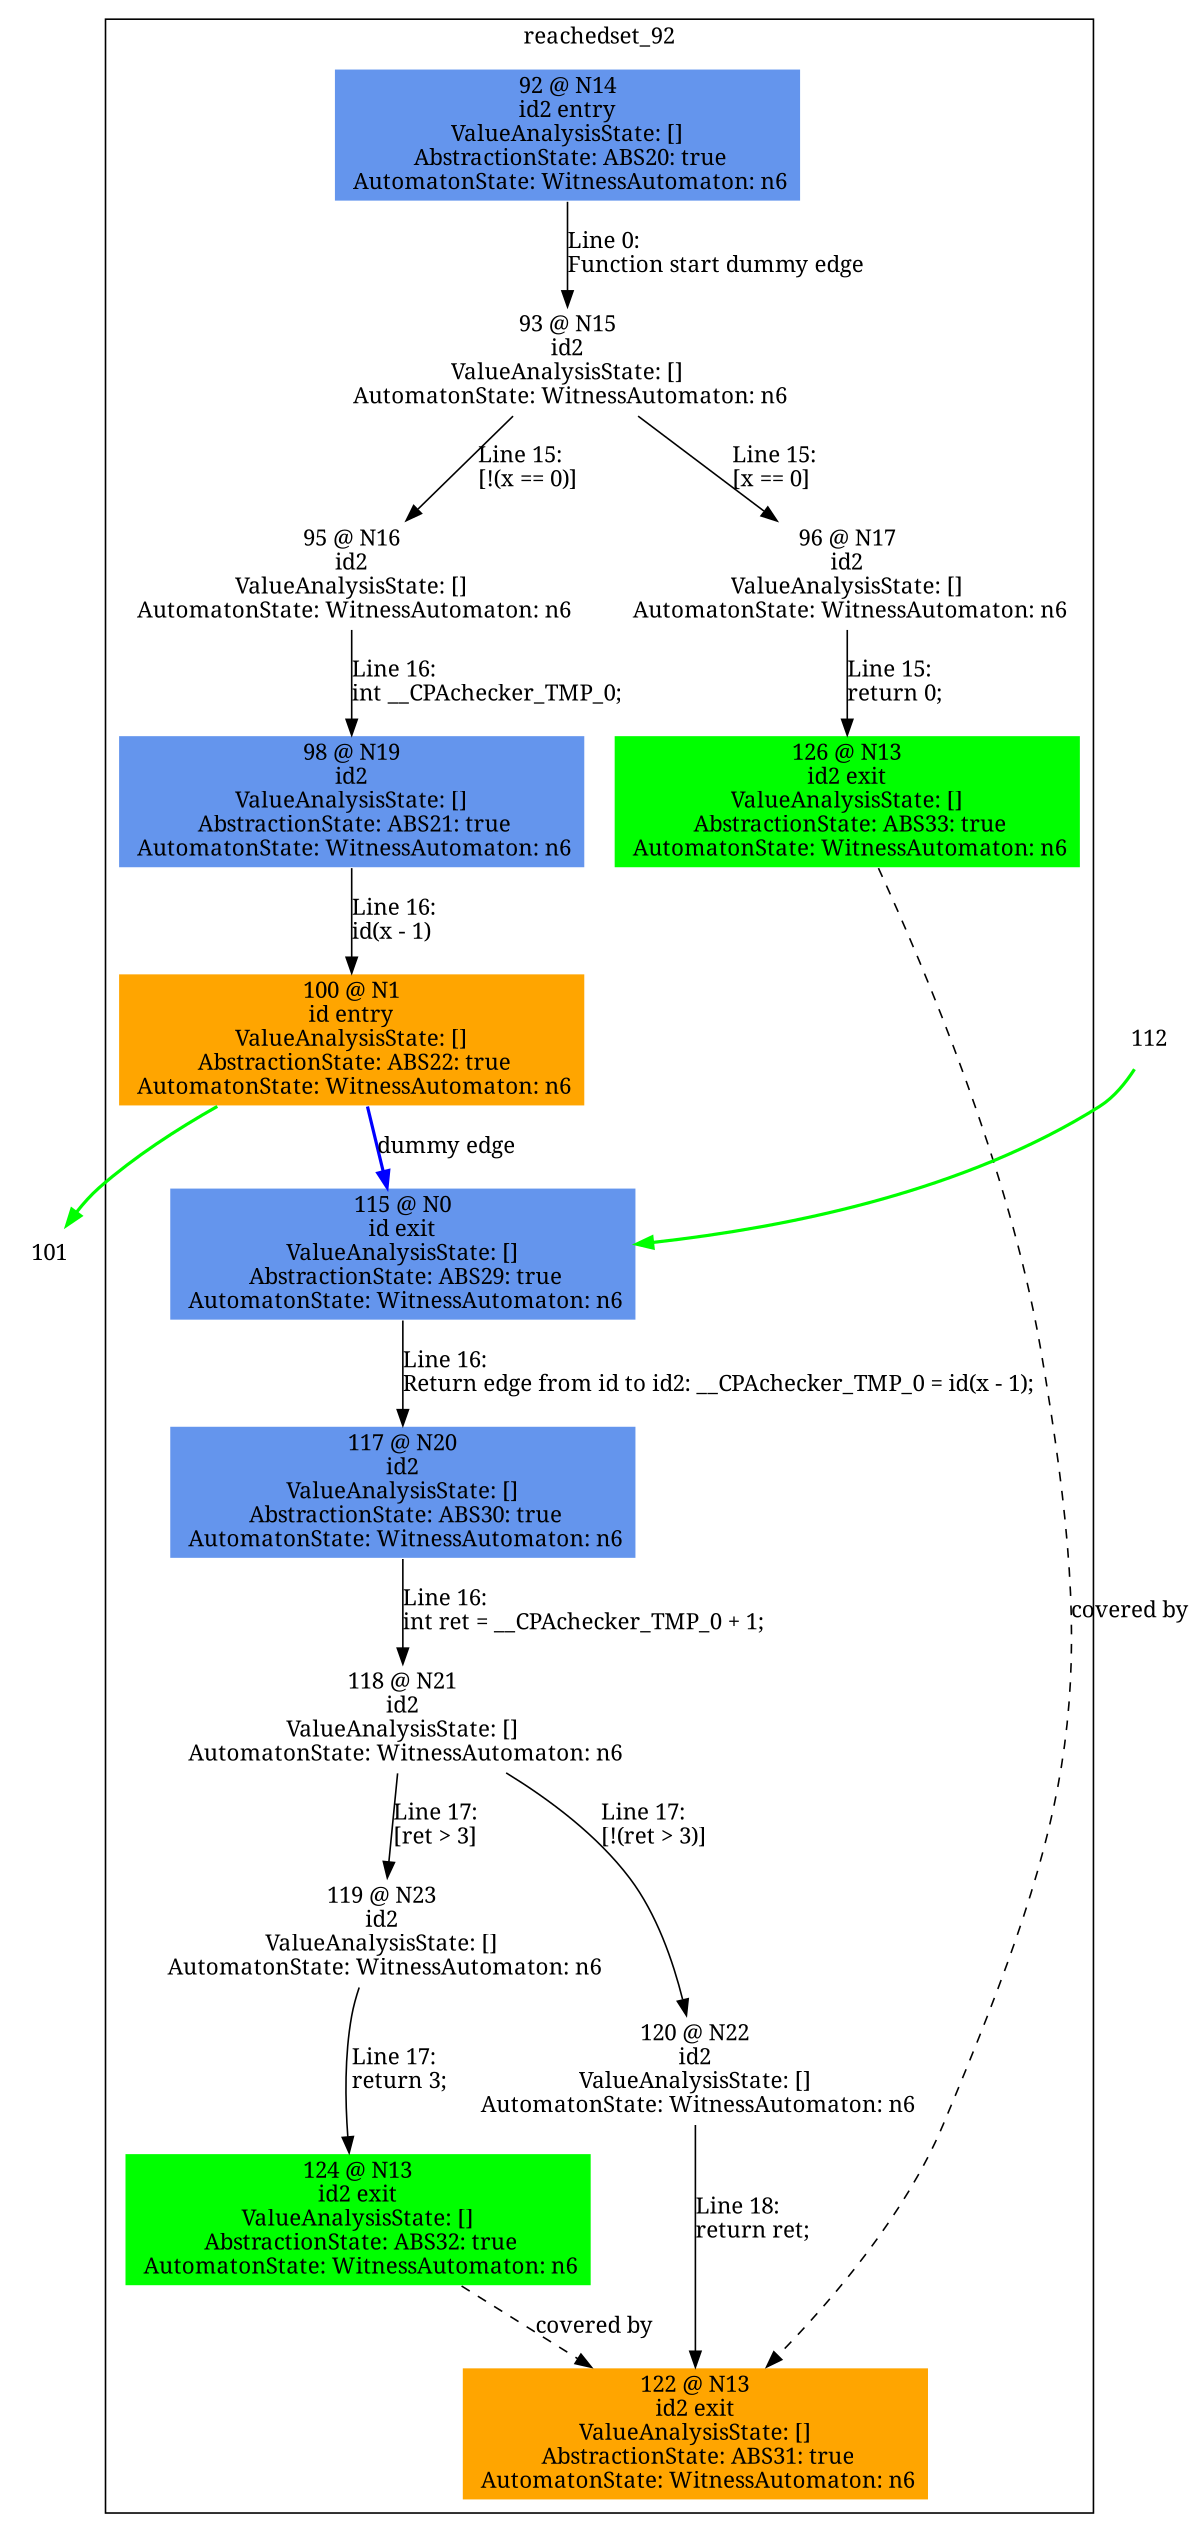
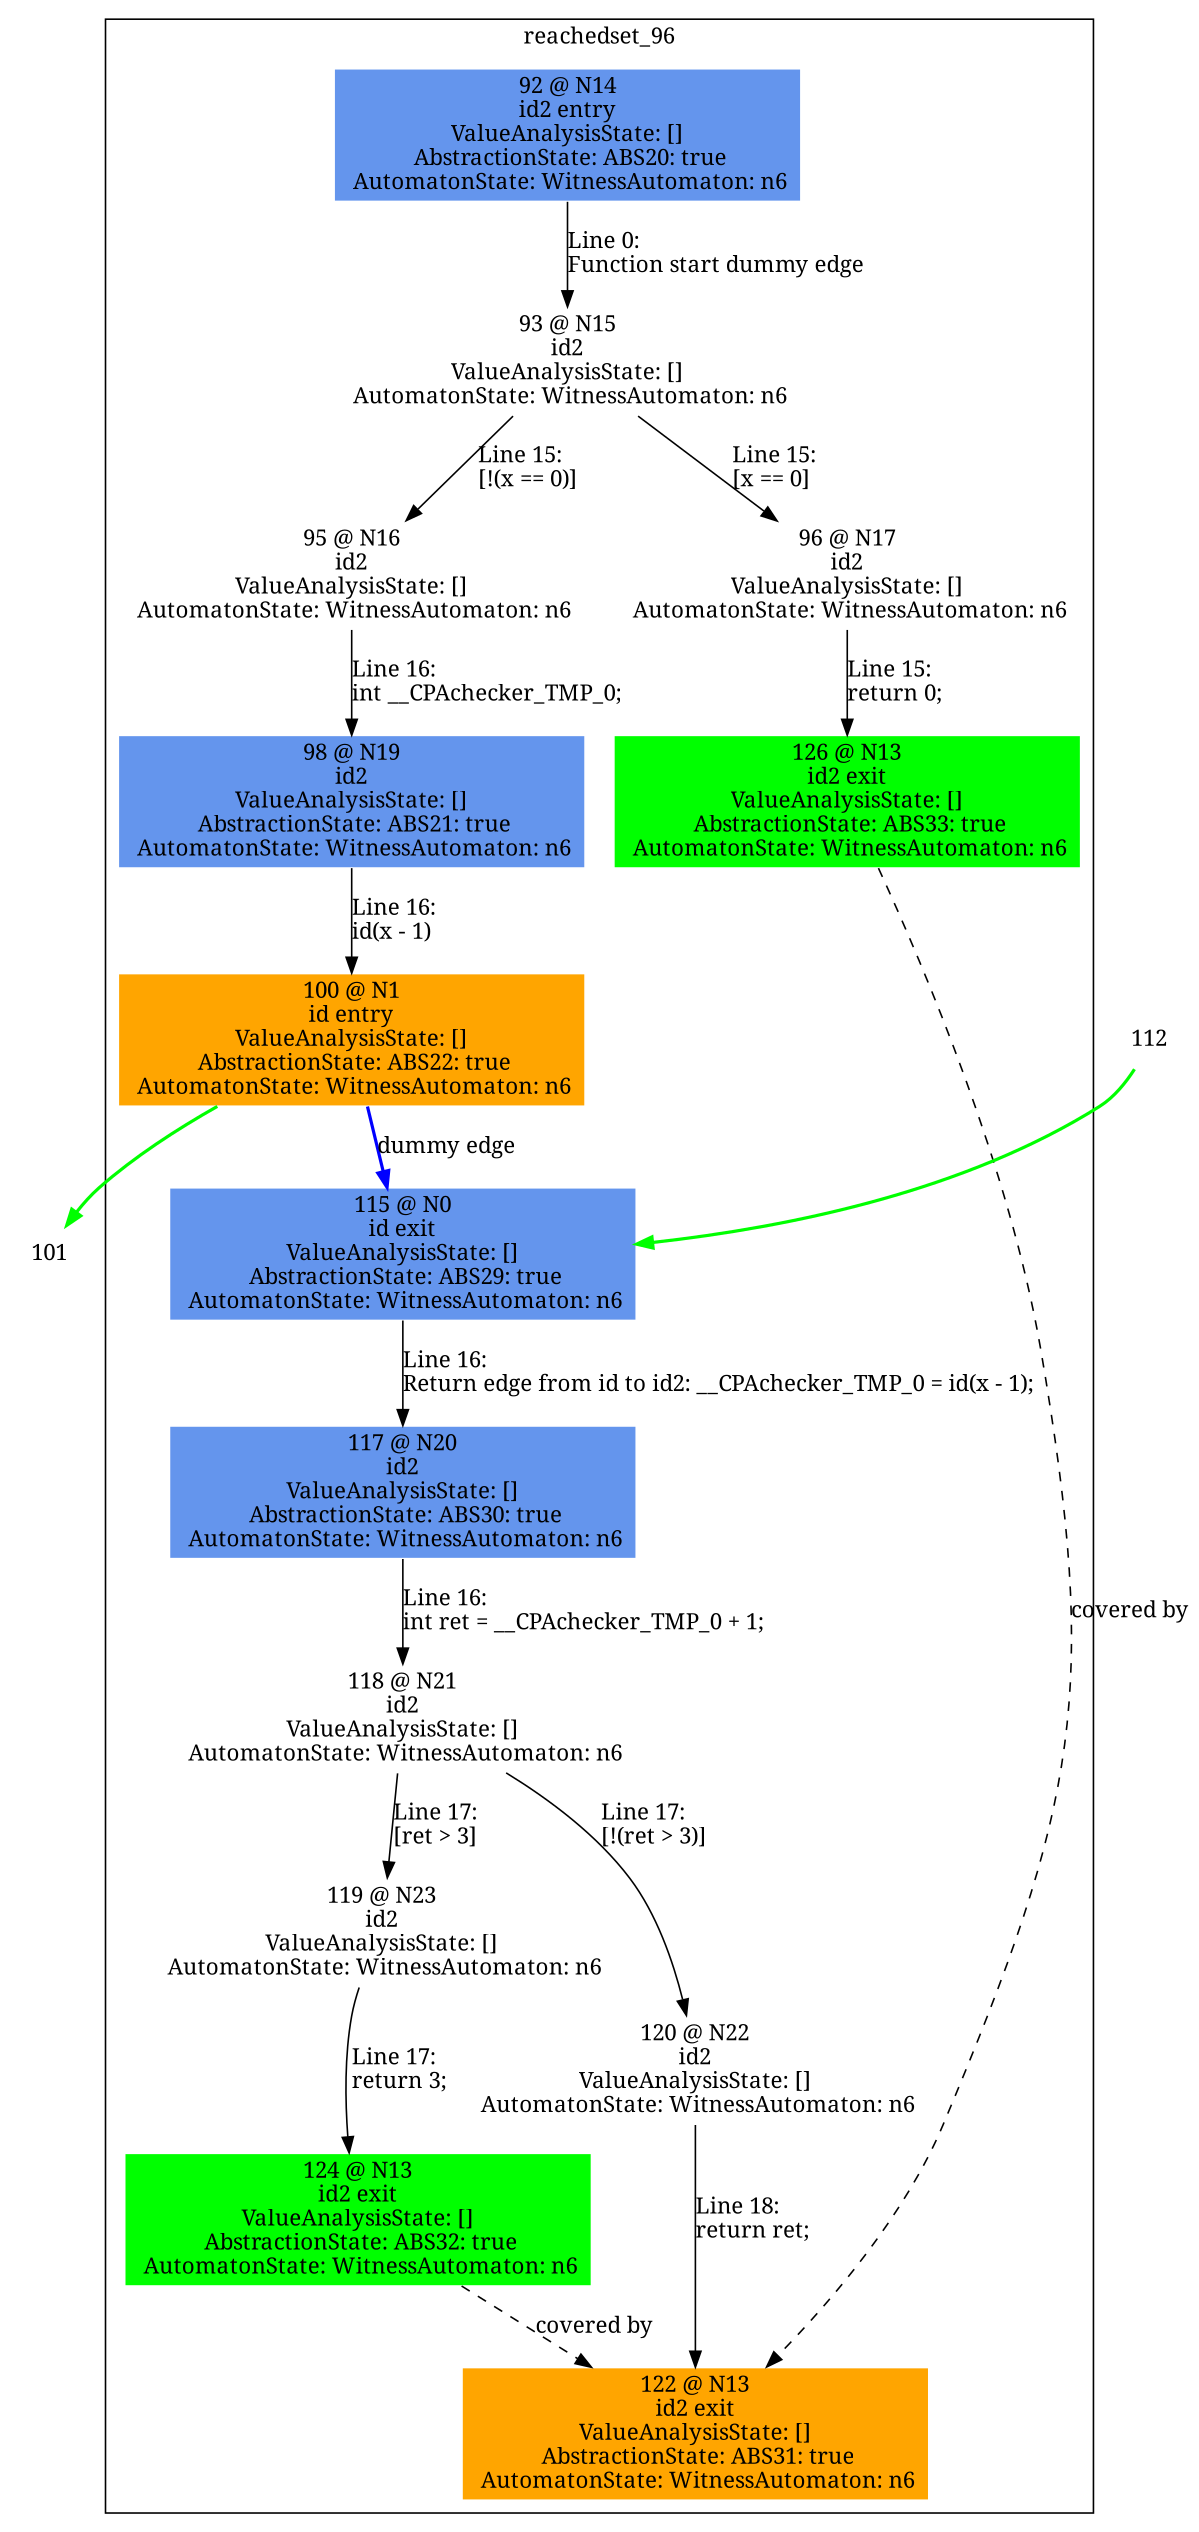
cluster "reachedset_92": label "reachedset_92" -> "reachedset_96"
